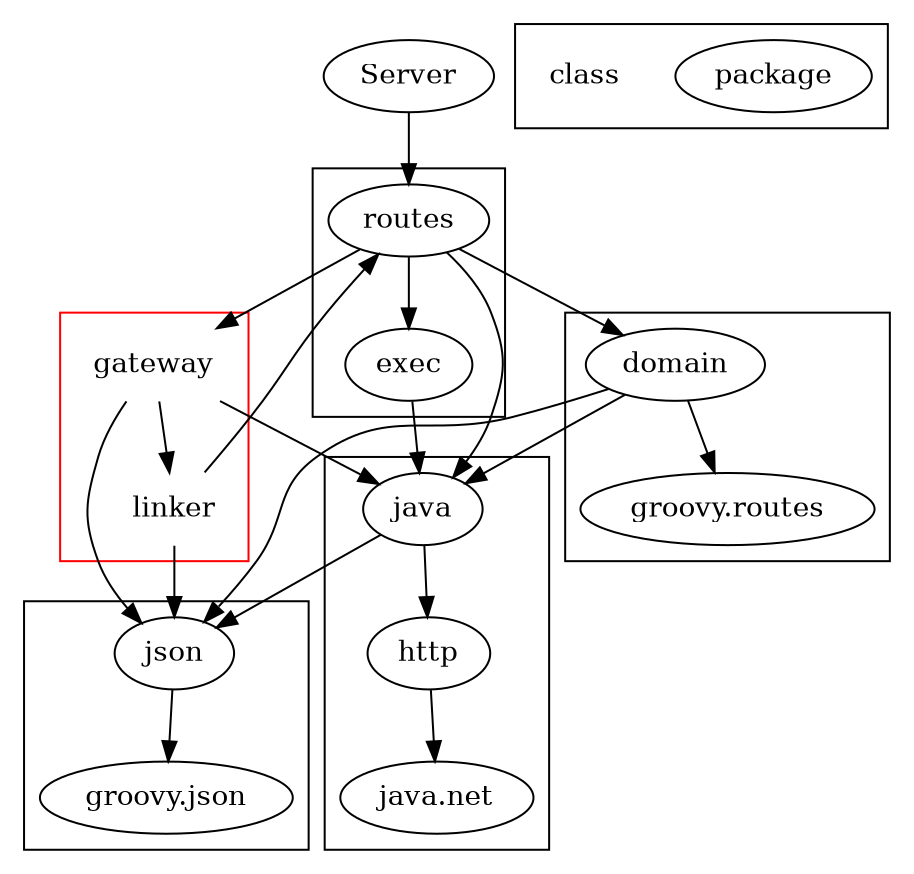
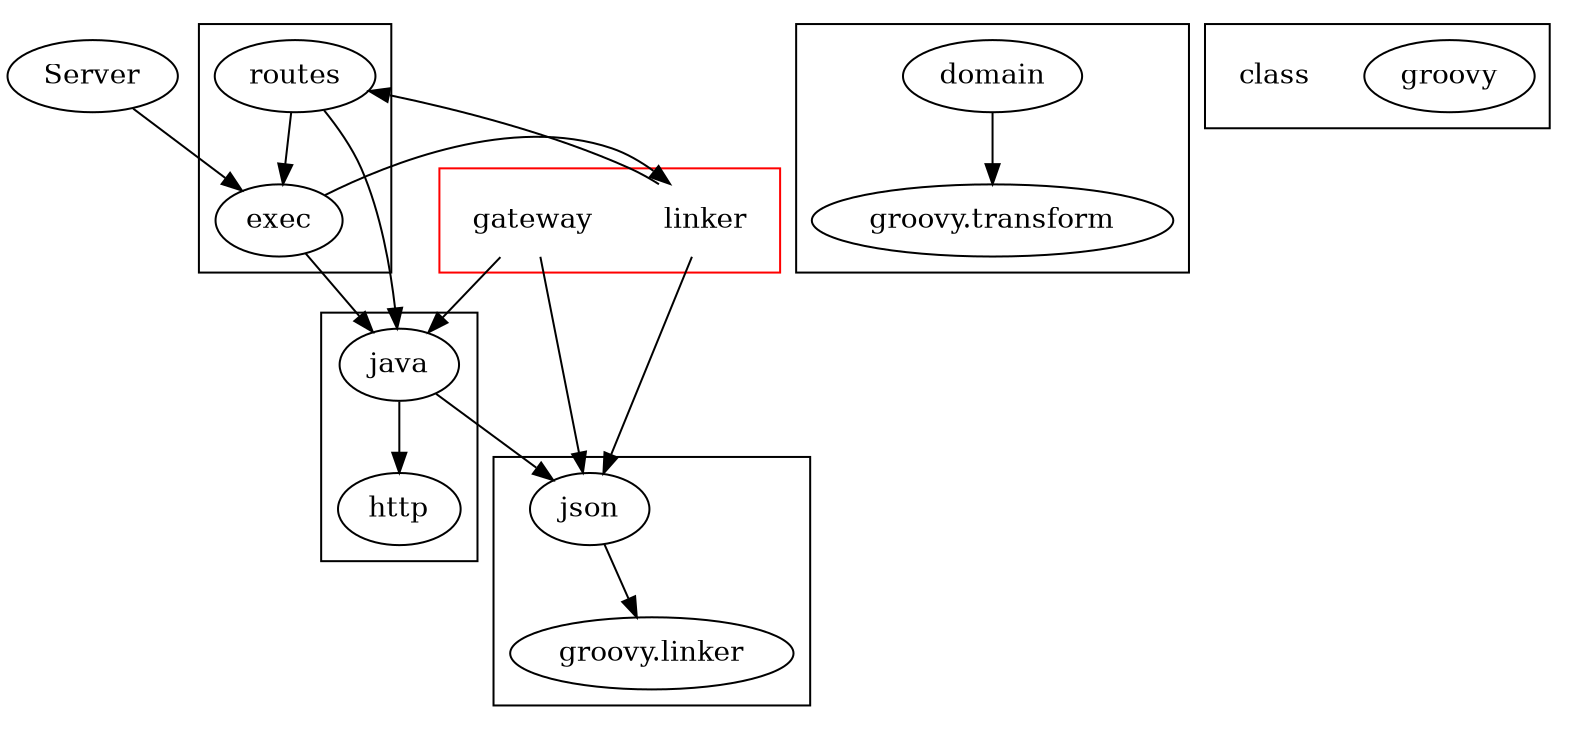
node "package": label "package" -> "groovy"
edge "Server" -> "routes": now "Server" -> "exec"
edge "routes" -> "gateway": removed
edge "routes" -> "domain": removed
edge "gateway" -> "linker": now "exec" -> "linker"
edge "domain" -> "json": removed
edge "domain" -> "java": removed
node "groovy.routes": label "groovy.routes" -> "groovy.transform"
node "groovy.json": label "groovy.json" -> "groovy.linker"
node "java.net": removed
